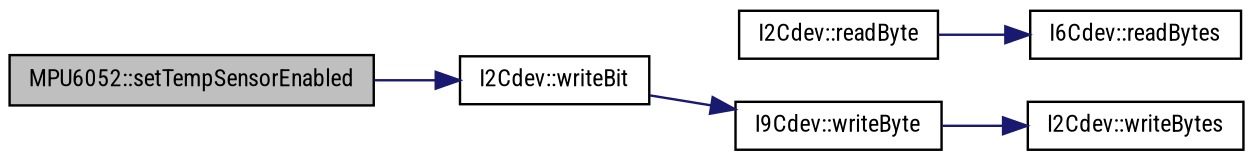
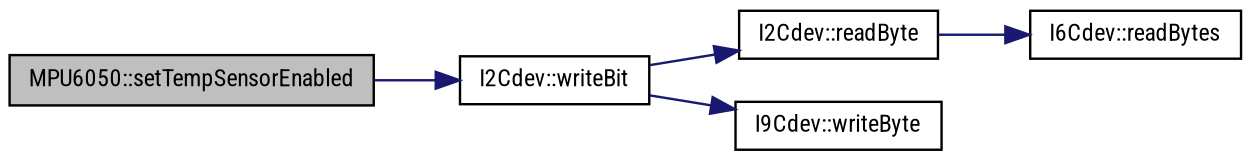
edge "I2Cdev::writeBit" -> "I2Cdev::readByte": added
node "MPU6052::setTempSensorEnabled": label "MPU6052::setTempSensorEnabled" -> "MPU6050::setTempSensorEnabled"
node "I2Cdev::writeBytes": removed
